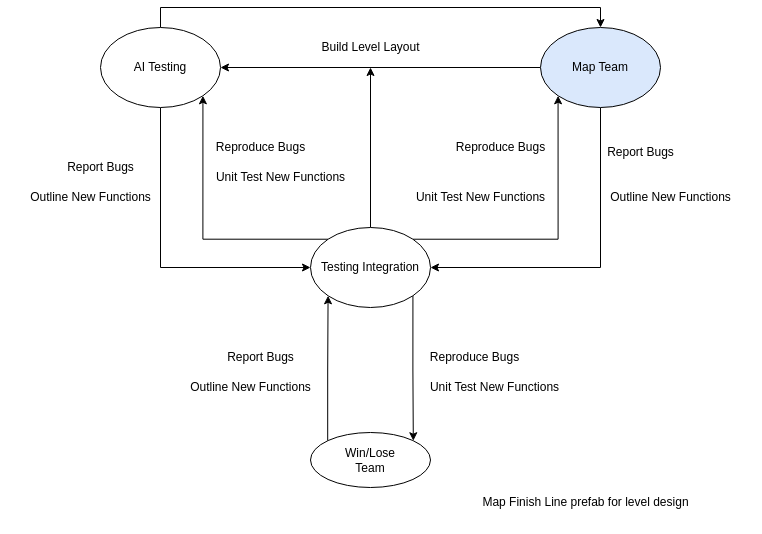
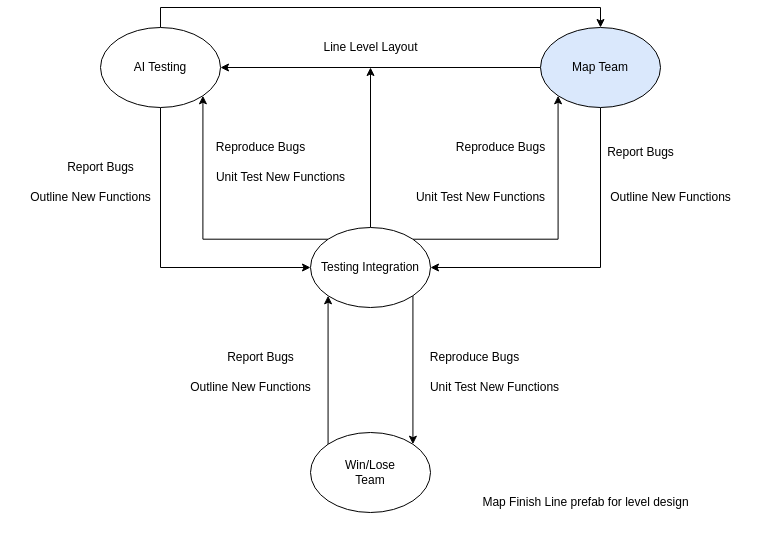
node "Build Level Layout": label "Build Level Layout" -> "Line Level Layout"
node "Win/Lose Team": size 120x55 -> 120x80
